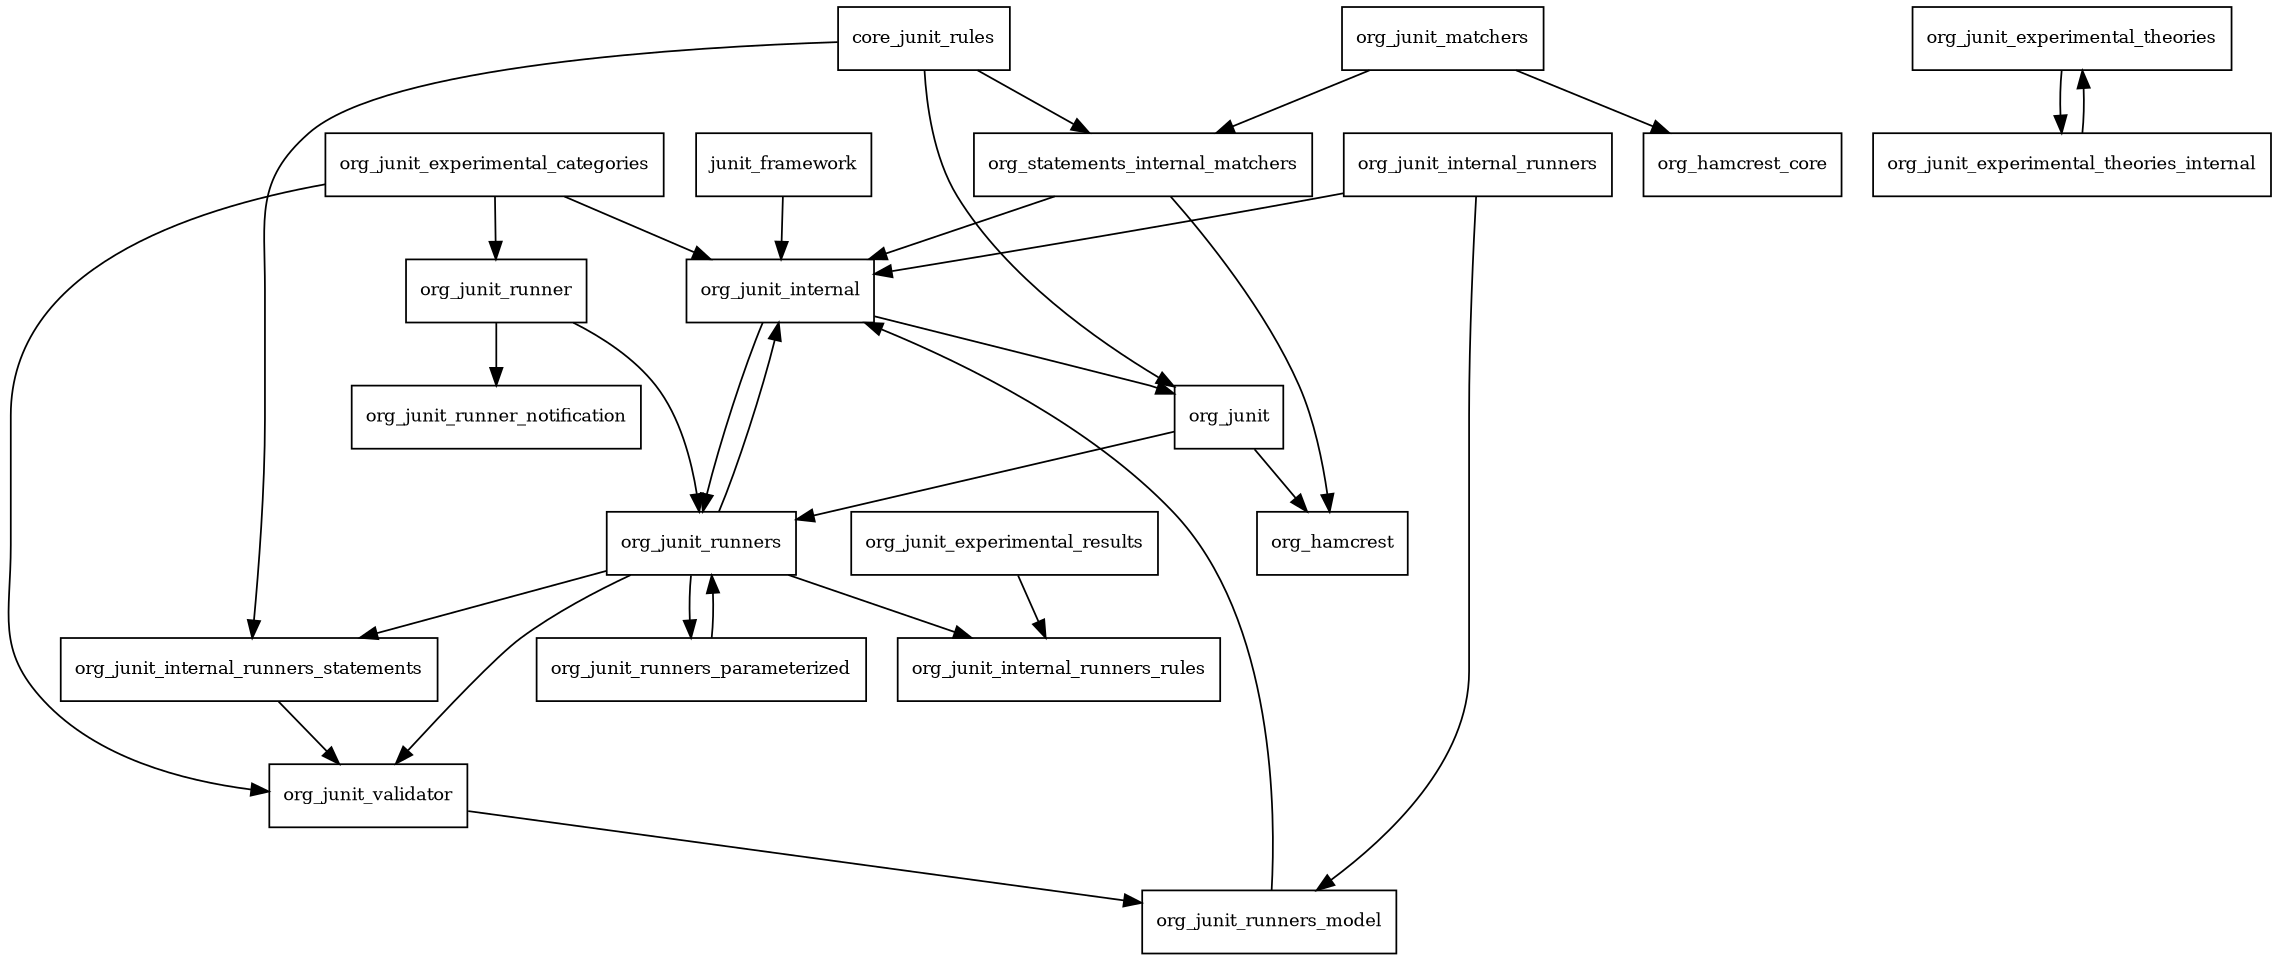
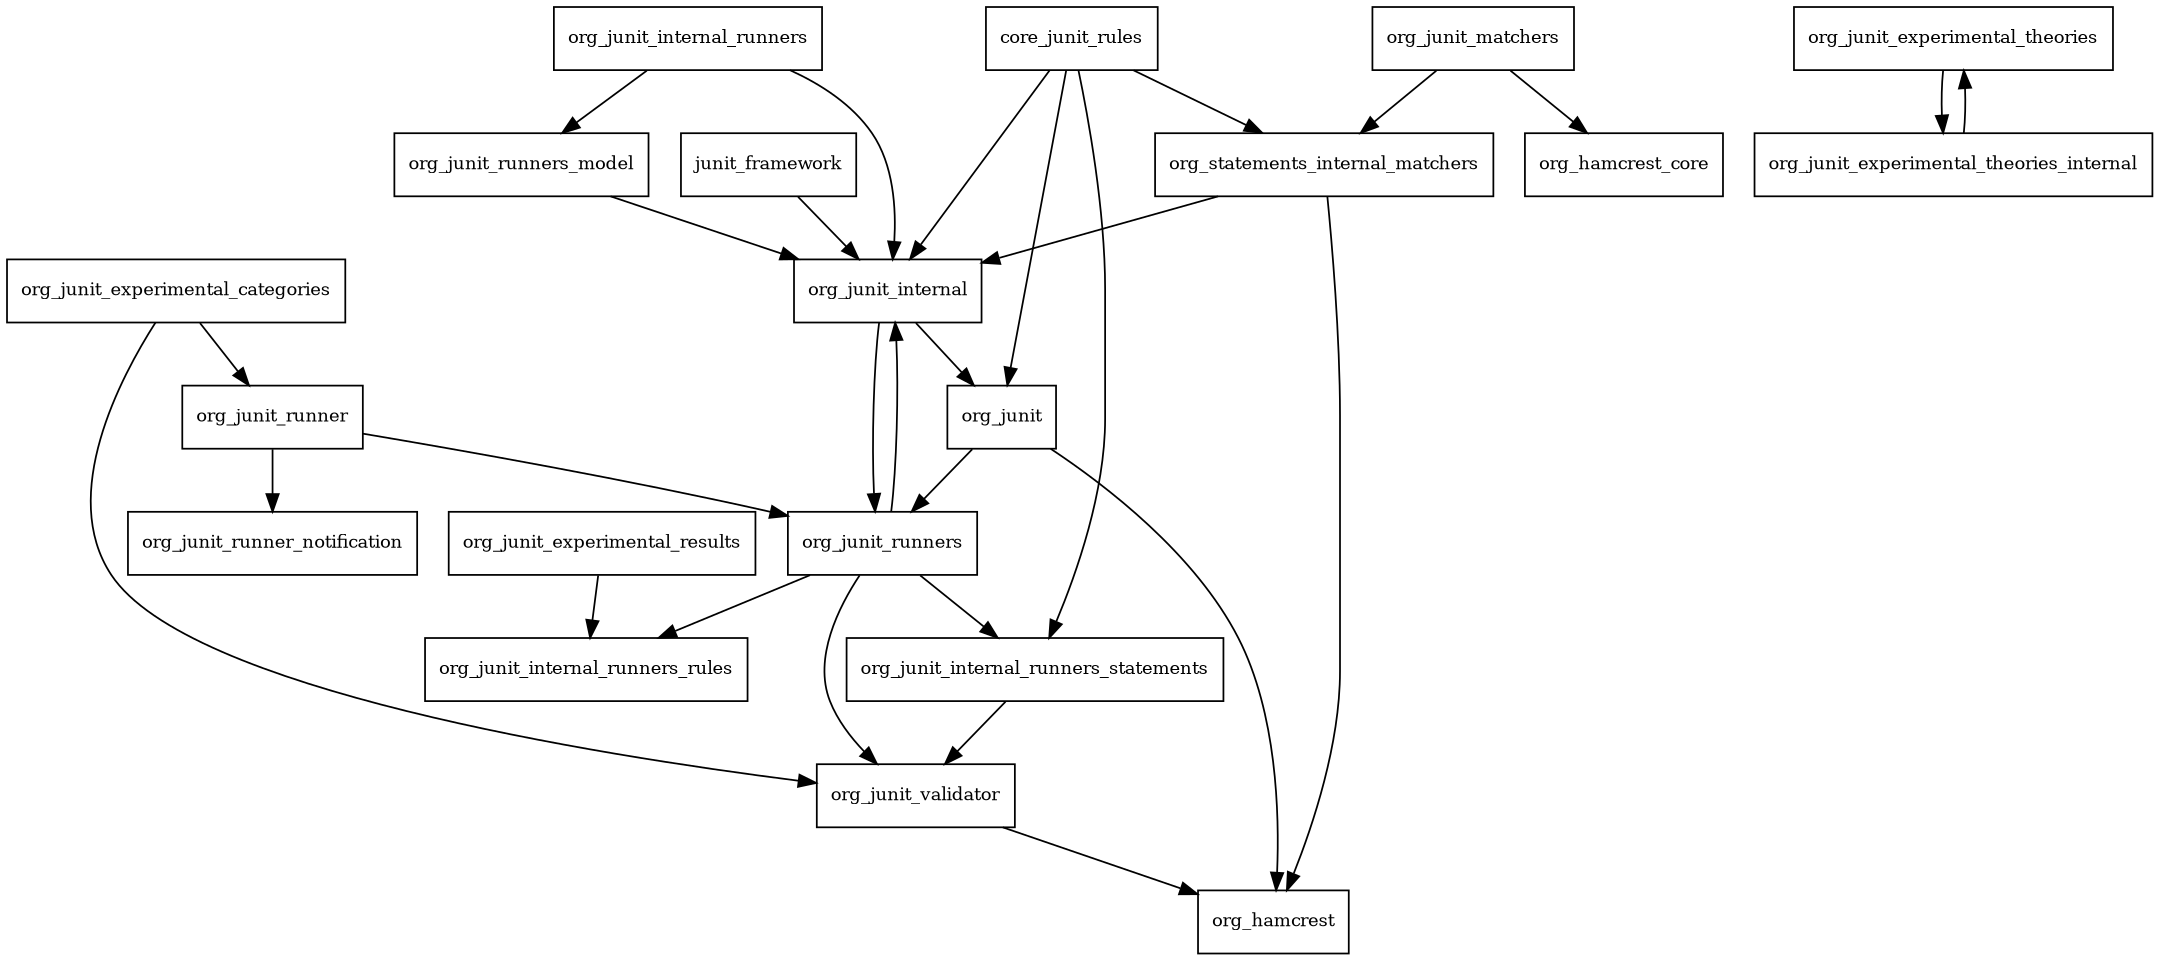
edge "org_junit_experimental_categories" -> "org_junit_internal": now "core_junit_rules" -> "org_junit_internal"
node "org_junit_runners_parameterized": removed
edge "org_junit_validator" -> "org_junit_runners_model": now "org_junit_validator" -> "org_hamcrest"
